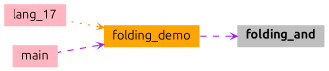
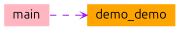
node "lang_17": removed
node "folding_demo": label "folding_demo" -> "demo_demo"
node "folding_and": removed
